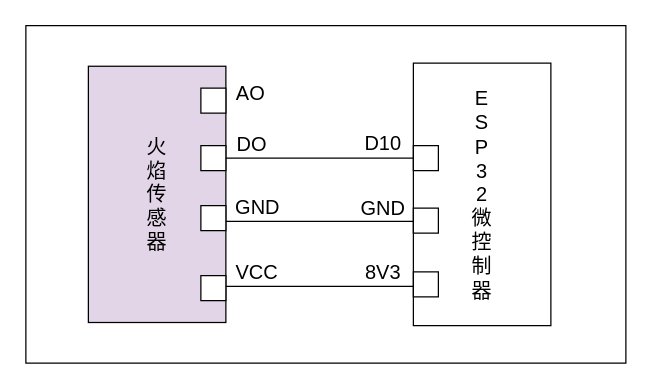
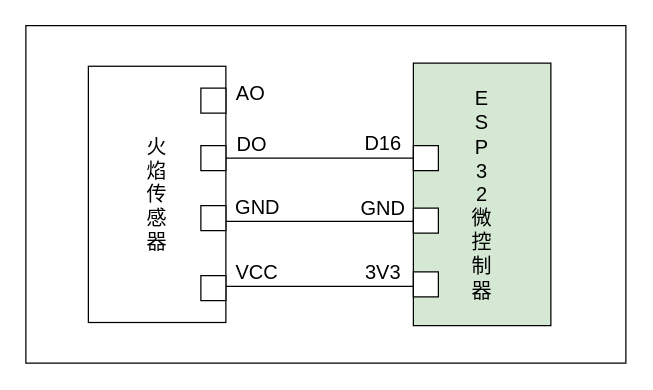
node "D10": label "D10" -> "D16"
node "火 焰 传 感 器": fillcolor #e1d5e7 -> #ffffff
node "E S P 3 2 微 控 制 器": fillcolor #ffffff -> #d5e8d4
node "8V3": label "8V3" -> "3V3"
